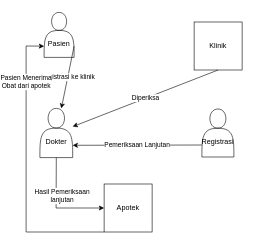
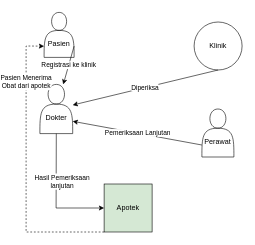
node "Klinik": shape rectangle -> ellipse
node "Dokter": moved (56, 133) -> (56, 109)
node "Registrasi": label "Registrasi" -> "Perawat"
edge "Apotek" -> "Pasien": style solid -> dashed
node "Apotek": fillcolor #ffffff -> #d5e8d4
